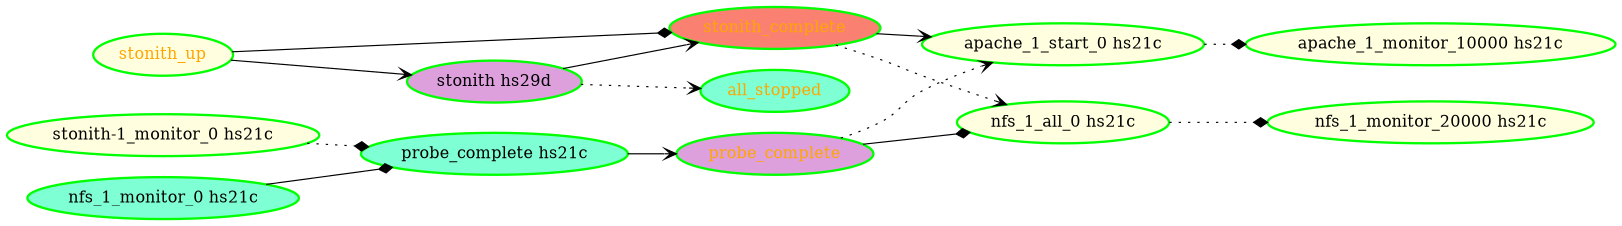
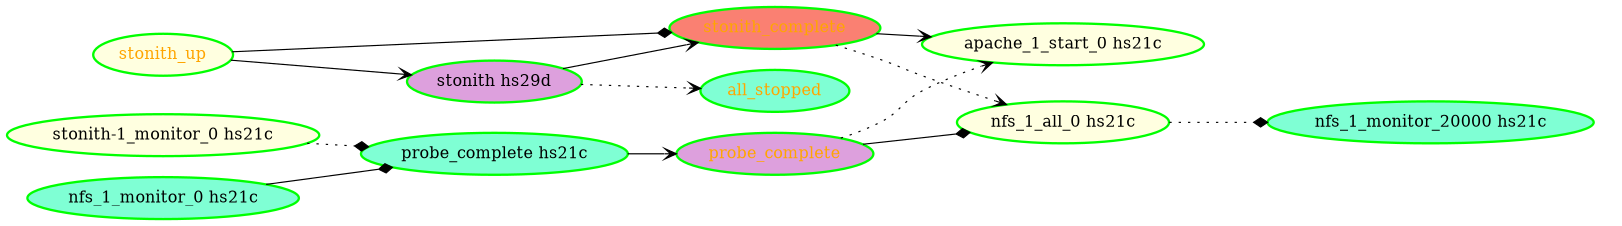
node "apache_1_monitor_10000 hs21c": removed
node "nfs_1_monitor_20000 hs21c": fillcolor lightyellow -> aquamarine
